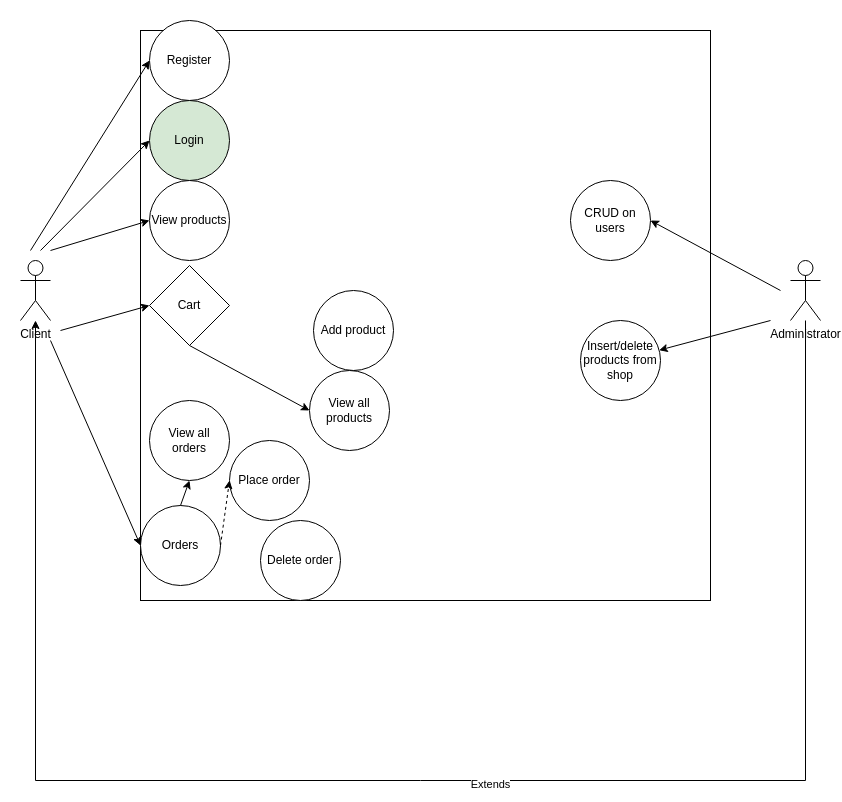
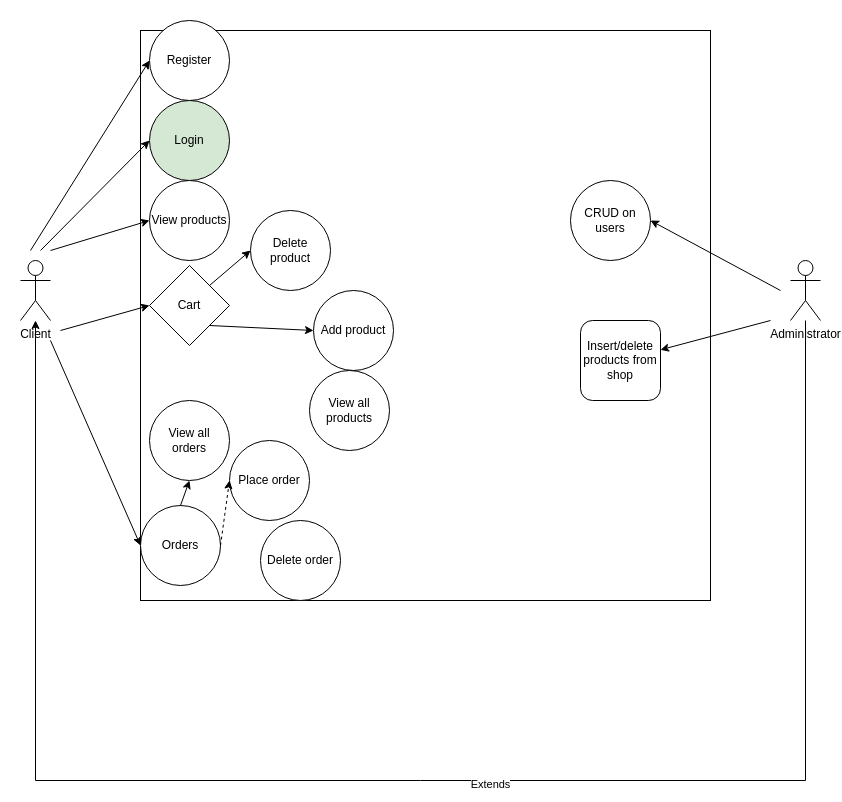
node "Delete product": added
edge "Cart" -> "Delete product": added
edge "Cart" -> "Add product": added
node "Insert/delete products from shop": shape ellipse -> rounded rectangle
edge "Cart" -> "View all products": removed
